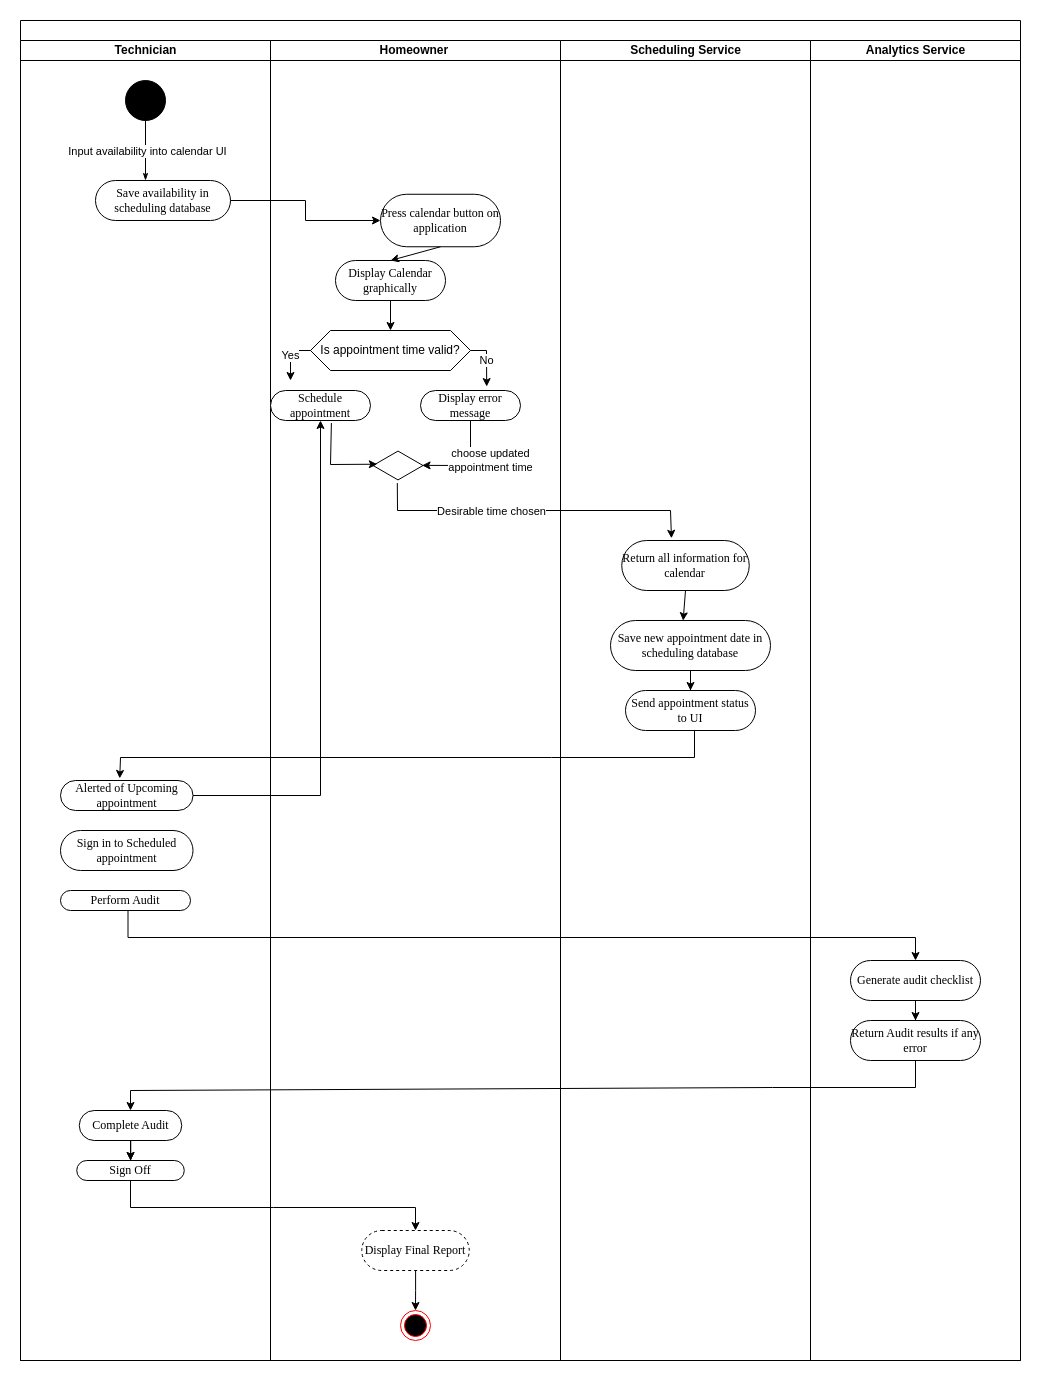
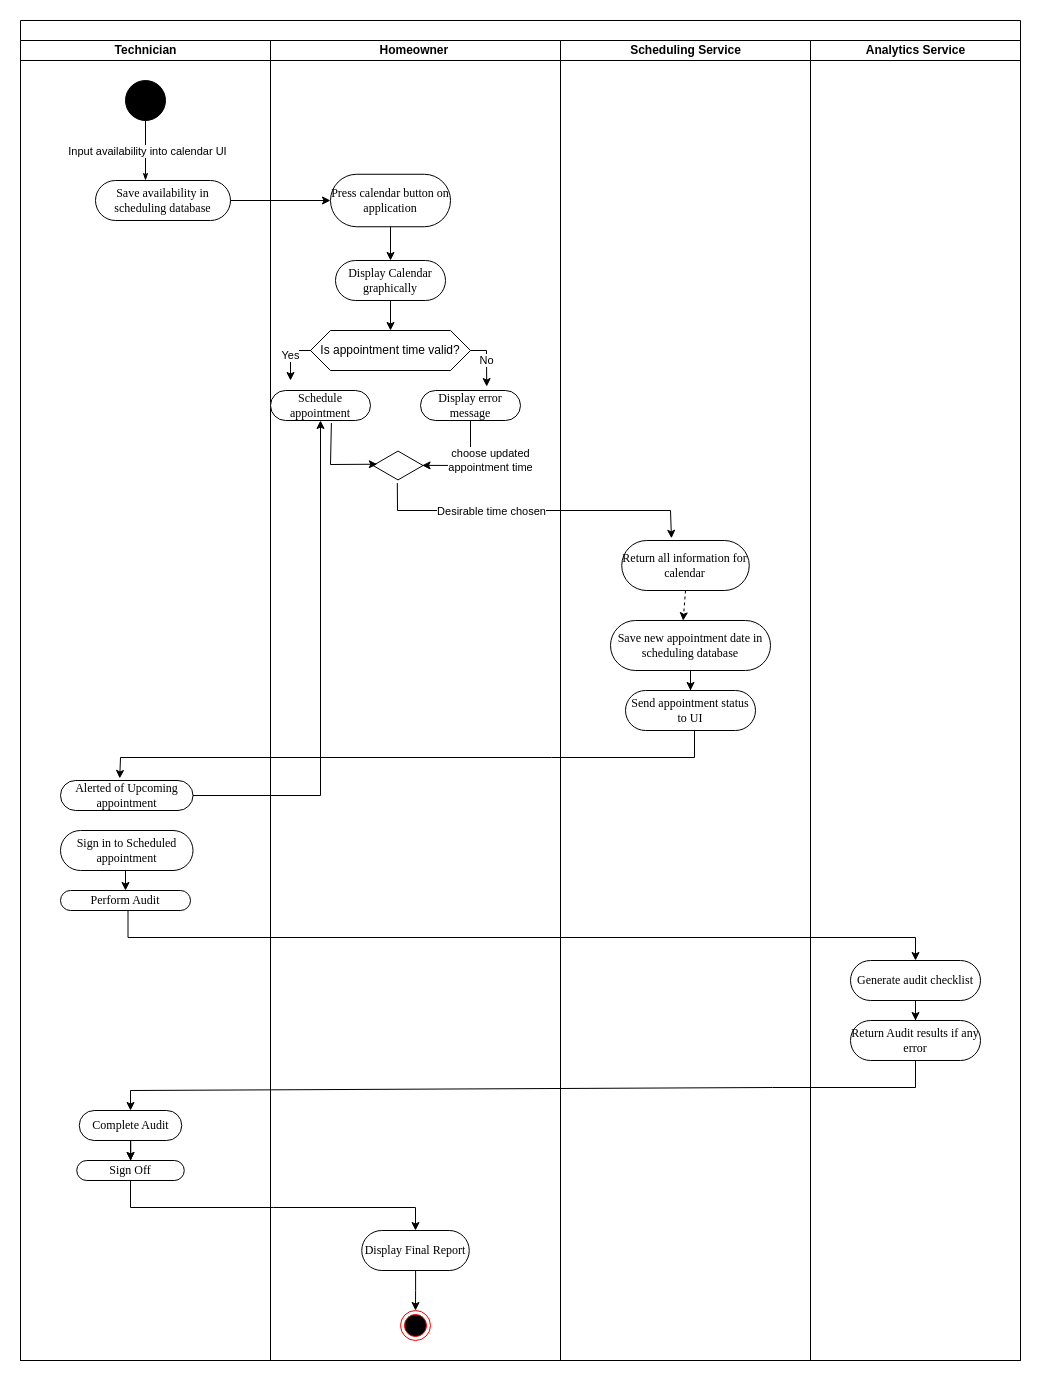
node "Press calendar button on application": moved (441, 221) -> (391, 201)
edge "Return all information for calendar" -> "Save new appointment date in scheduling database": style solid -> dashed
edge "Sign in to Scheduled appointment" -> "Perform Audit": added
node "Display Final Report": style dashed -> solid
